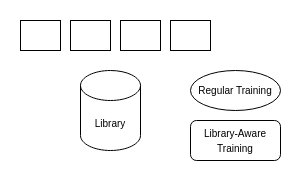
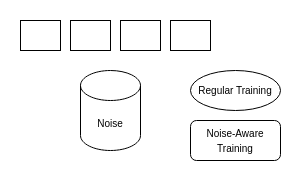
node "Library": label "Library" -> "Noise"
node "Library-Aware Training": label "Library-Aware Training" -> "Noise-Aware Training"
